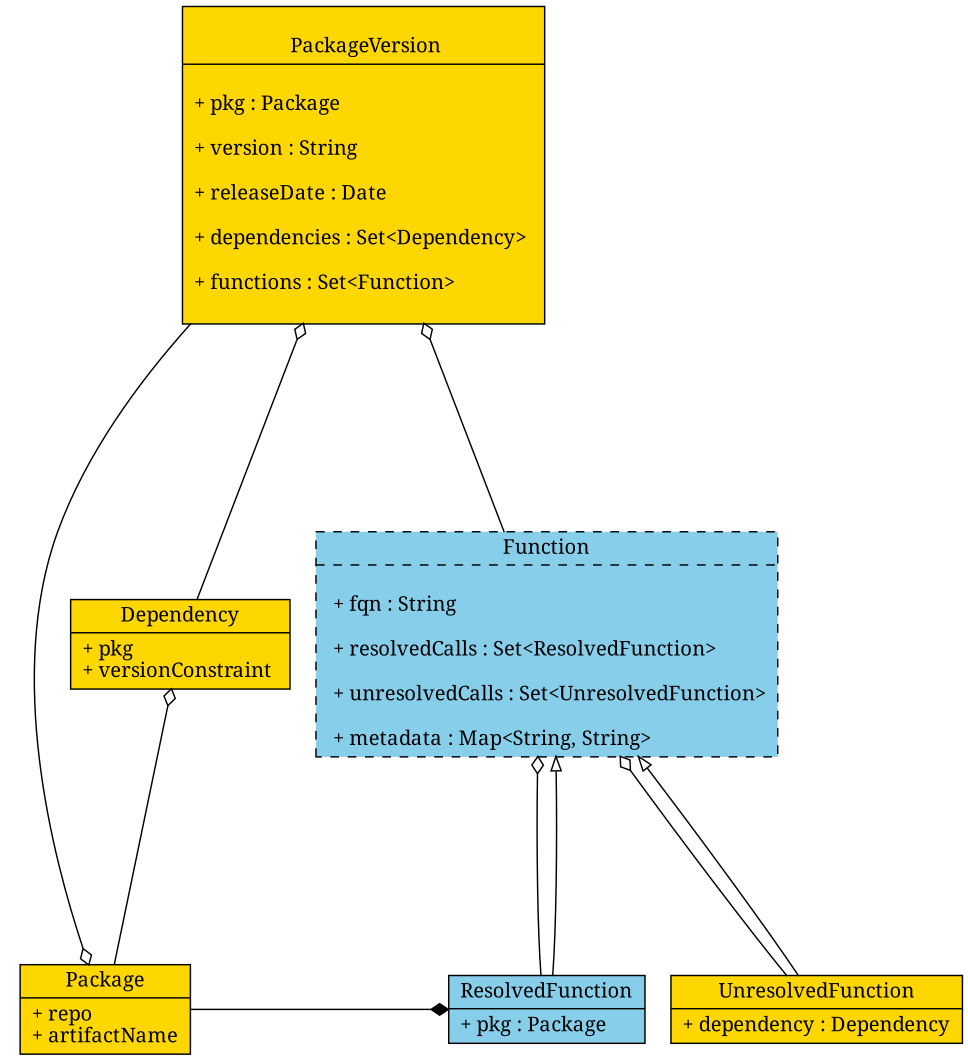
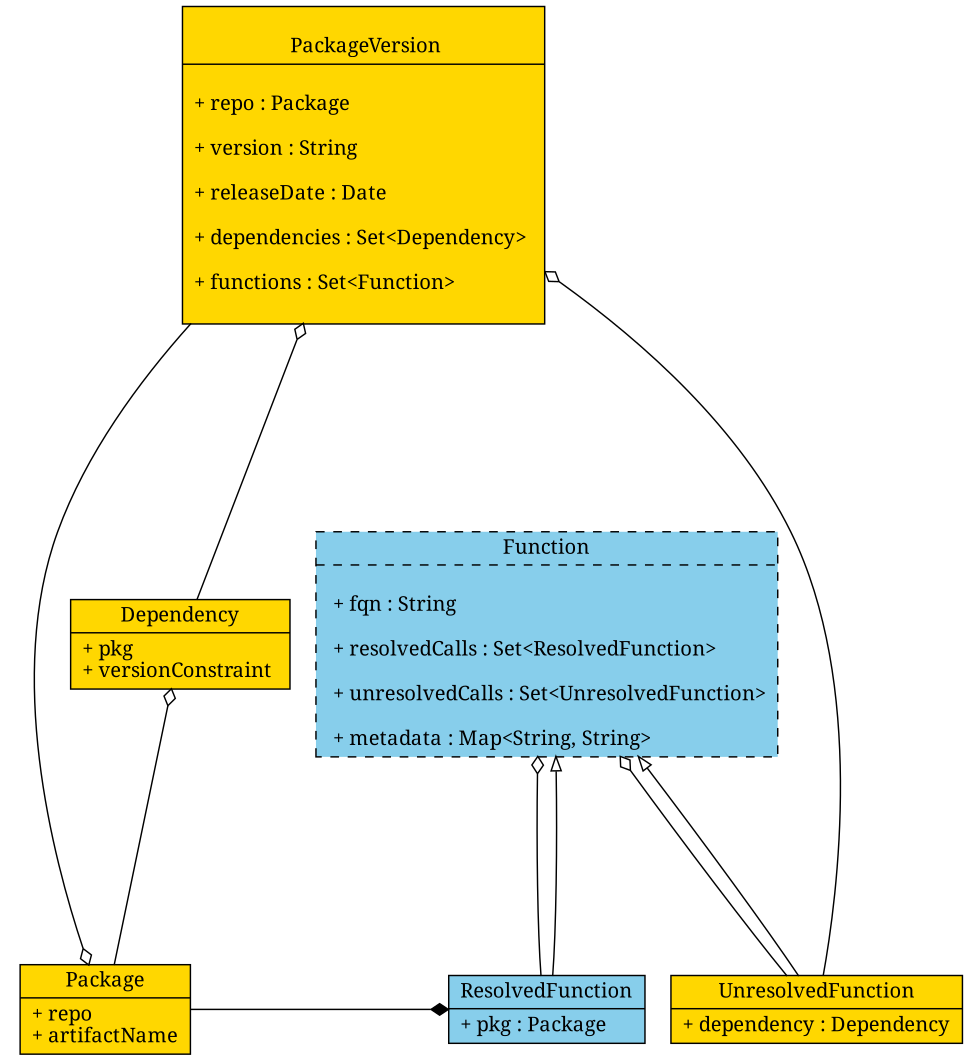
node "PackageVersion": text "+ pkg : Package" -> "+ repo : Package"
edge "Function" -> "PackageVersion": now "UnresolvedFunction" -> "PackageVersion"
